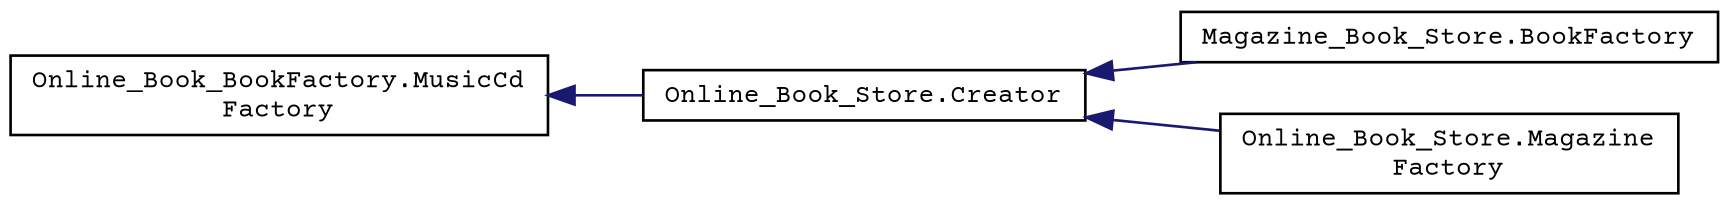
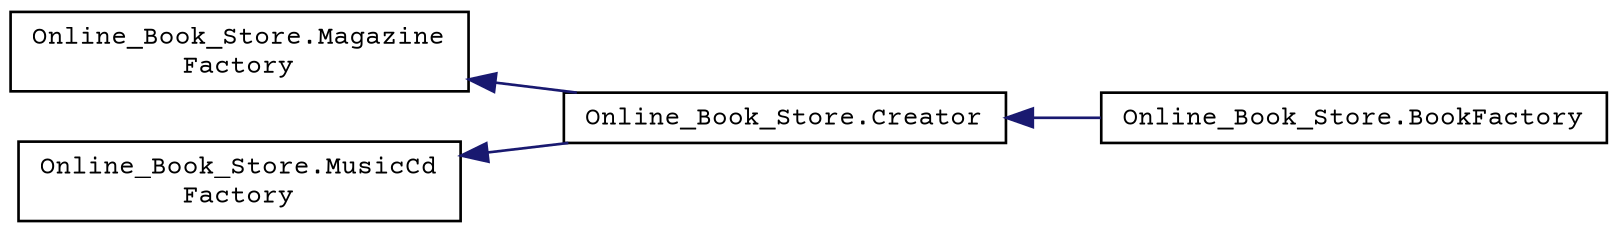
node "Magazine_Book_Store.BookFactory": label "Magazine_Book_Store.BookFactory" -> "Online_Book_Store.BookFactory"
node "Online_Book_BookFactory.MusicCd Factory": label "Online_Book_BookFactory.MusicCd Factory" -> "Online_Book_Store.MusicCd Factory"
edge "Online_Book_Store.Magazine Factory" -> "Online_Book_Store.Creator": reversed
